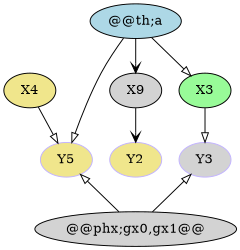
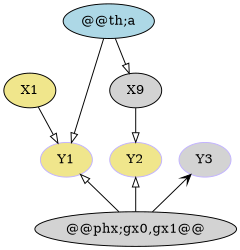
edge "@@th;a" -> "X9": arrowhead vee -> onormal
node "X4": label "X4" -> "X1"
node "X3": removed
edge "X9" -> "Y2": arrowhead vee -> onormal
node "Y5": label "Y5" -> "Y1"
edge "@@phx;gx0,gx1@@" -> "Y3": arrowhead onormal -> vee
edge "@@phx;gx0,gx1@@" -> "Y2": added
